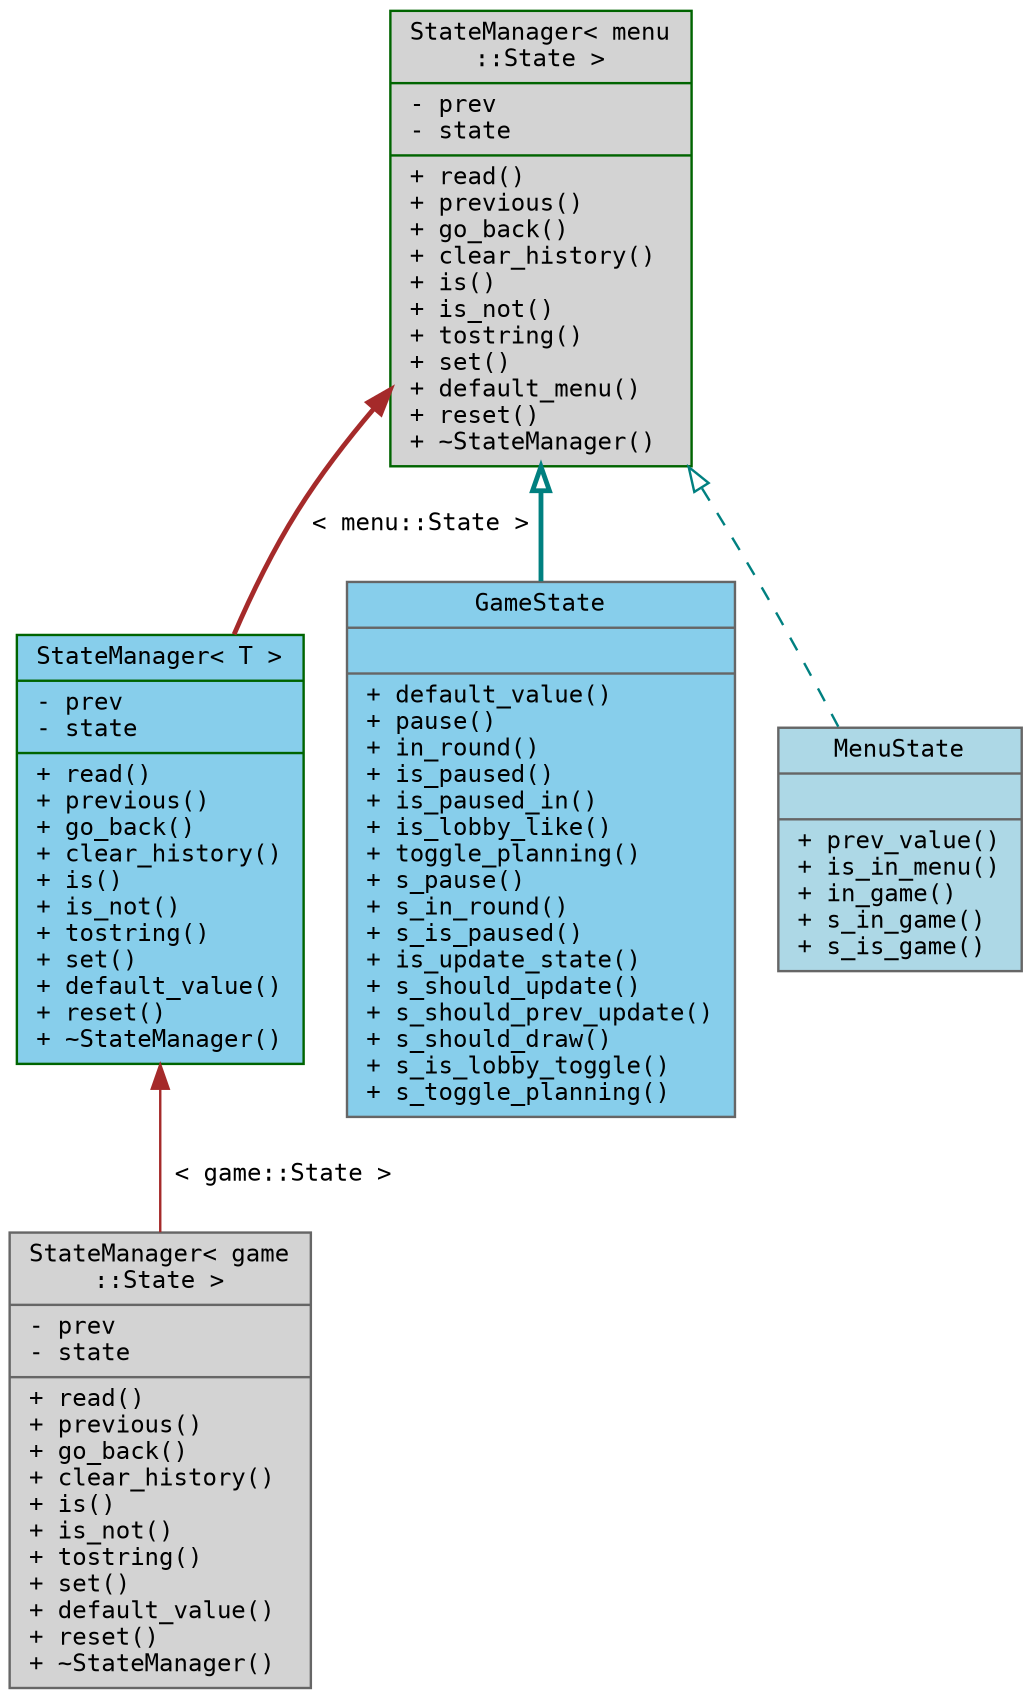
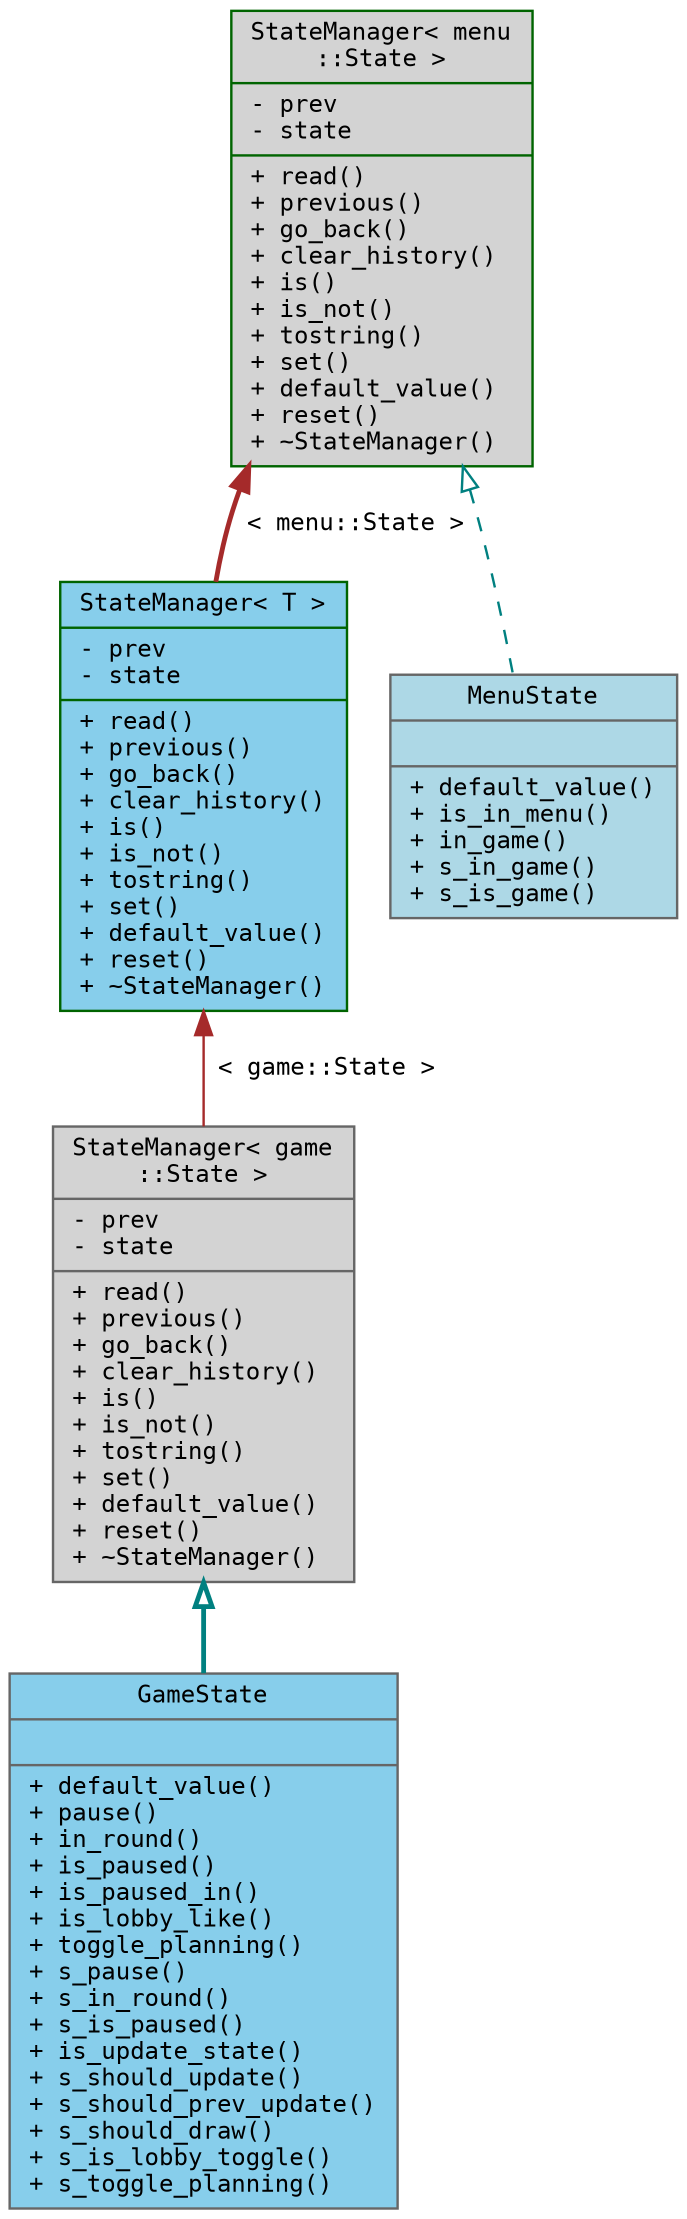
node "StateManager< menu": text "+ default_menu()" -> "+ default_value()"
edge "GameState" -> "StateManager< menu": now "GameState" -> "StateManager< game"
node "MenuState": text "+ prev_value()" -> "+ default_value()"
